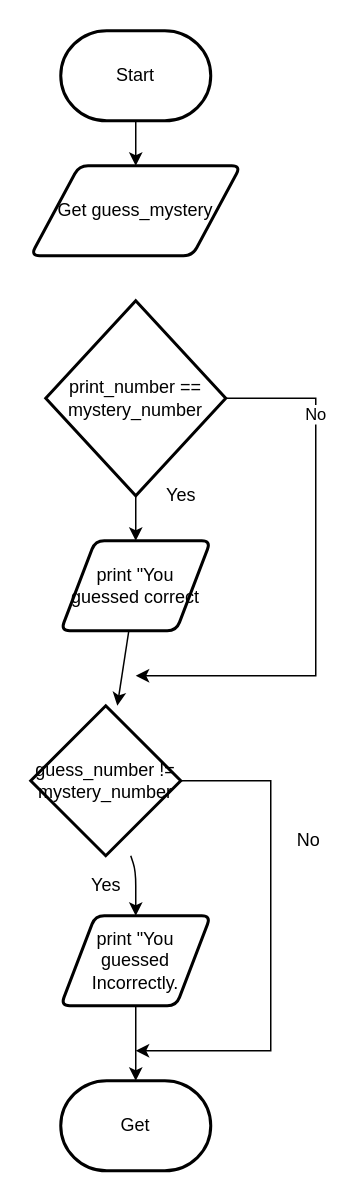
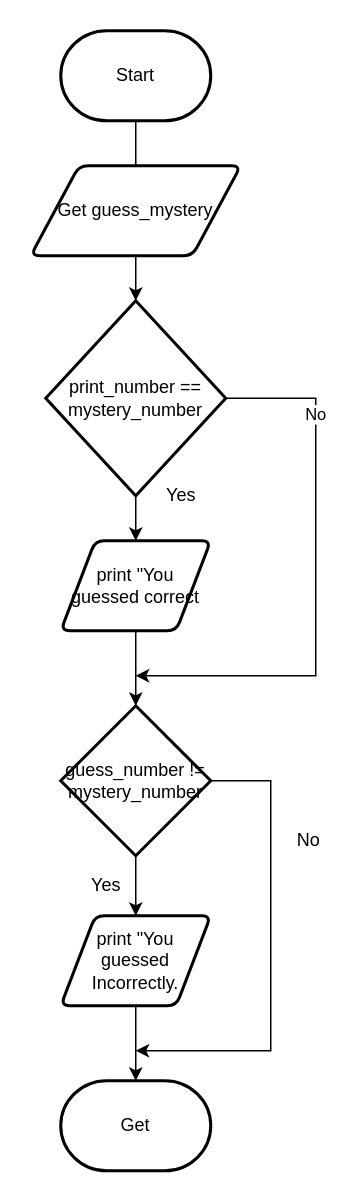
edge "Start" -> "Get guess_mystery": arrowhead classic -> none
edge "Get guess_mystery" -> "print_number == mystery_number": added
node "guess_number != mystery_number": moved (106, 781) -> (136, 781)
